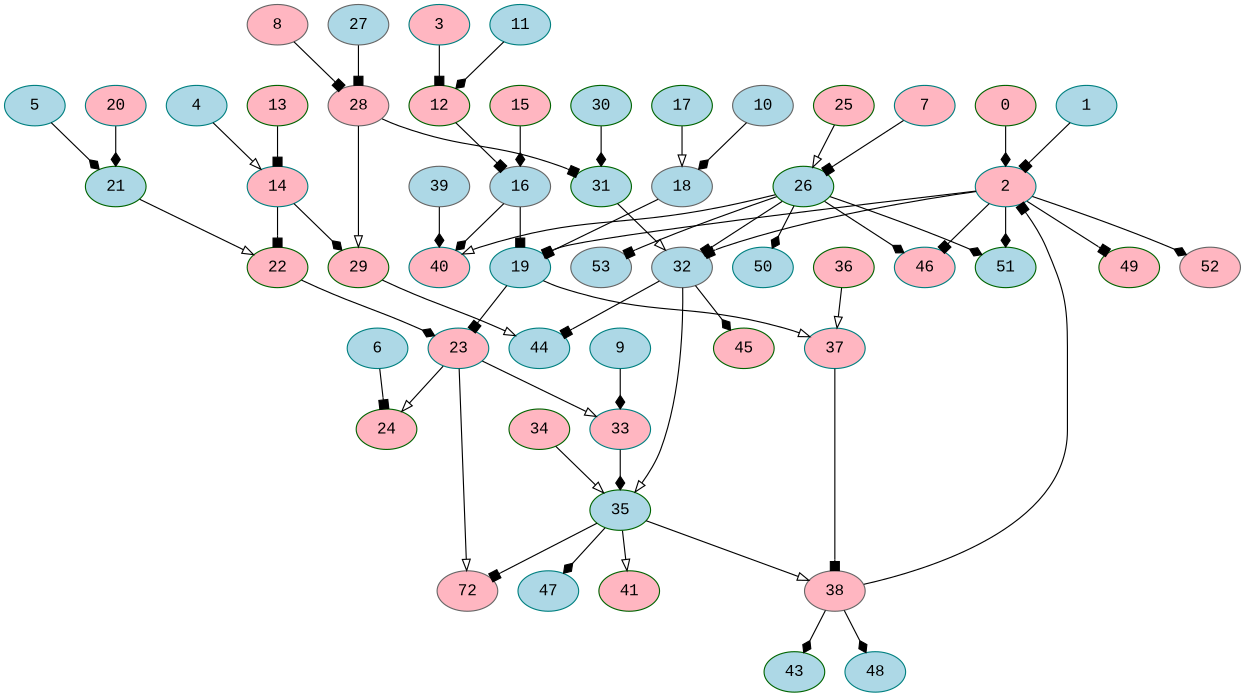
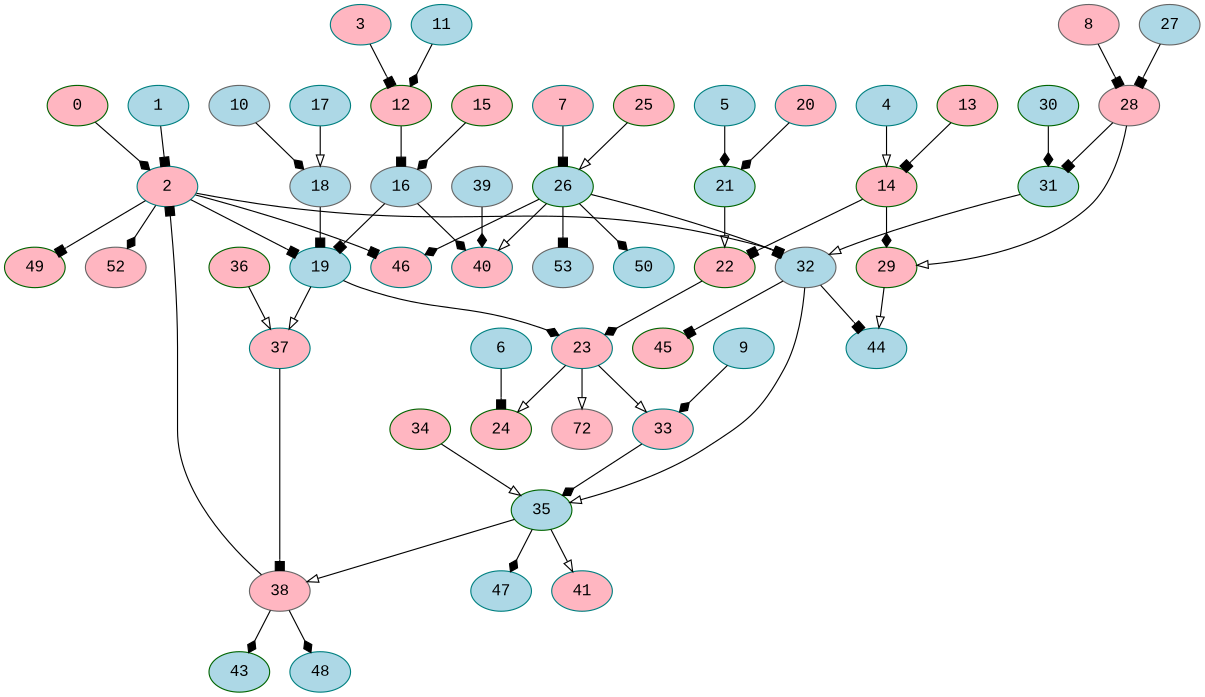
node "17": color darkgreen -> teal
node "14": color teal -> darkgreen
node "51": removed
edge "19" -> "23": arrowhead box -> diamond
edge "32" -> "45": arrowhead diamond -> box
edge "35" -> "72": removed
node "41": color darkgreen -> teal
